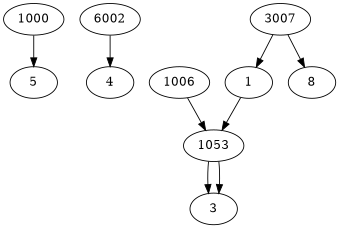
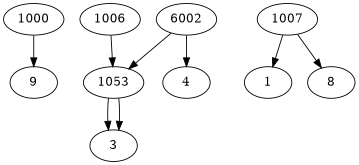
node "3007": label "3007" -> "1007"
node "5": label "5" -> "9"
edge "1" -> "1053": now "6002" -> "1053"
